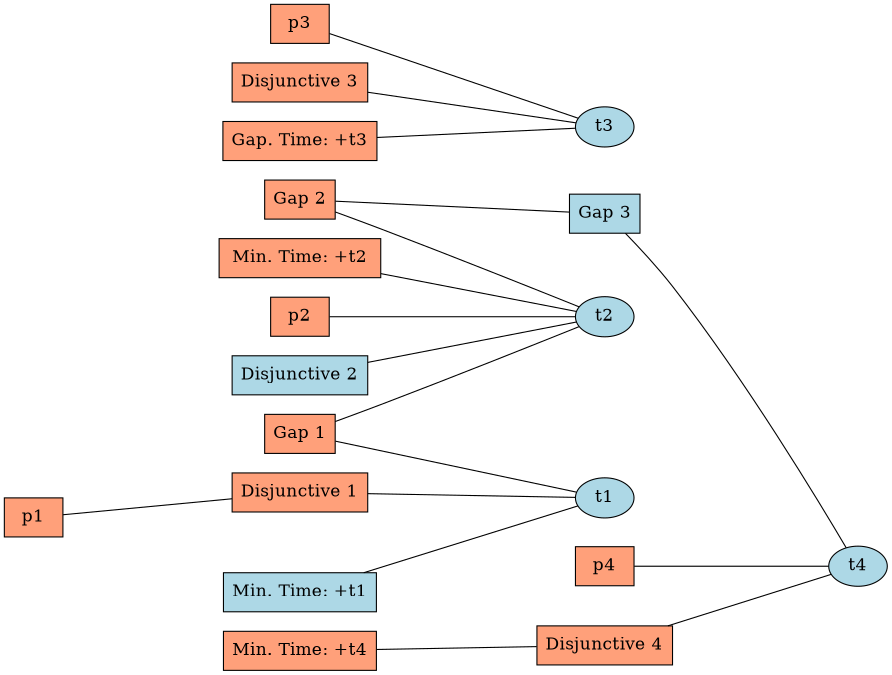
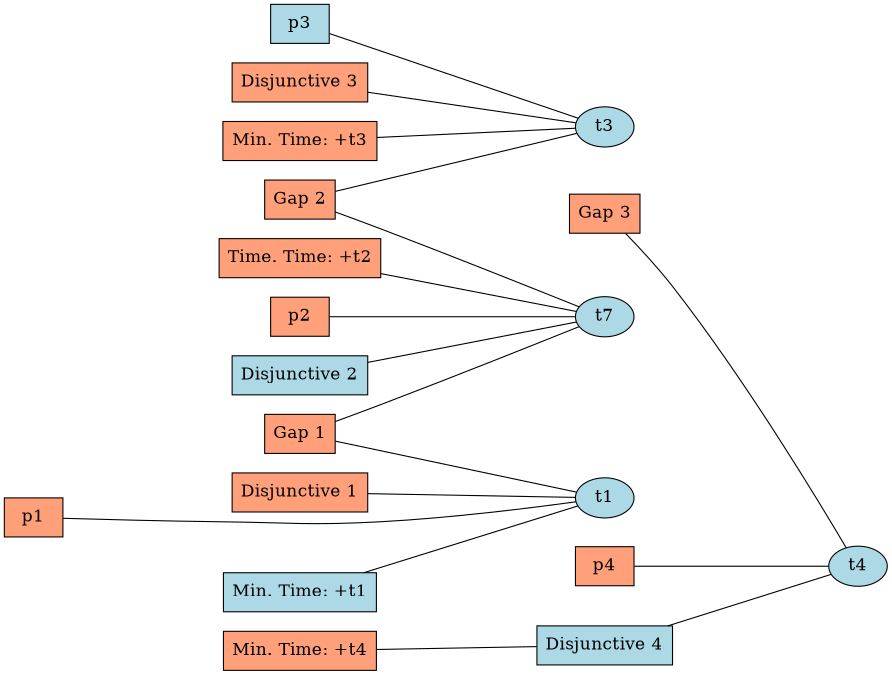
node "p3": fillcolor lightsalmon -> lightblue
node "Gap. Time: +t3": label "Gap. Time: +t3" -> "Min. Time: +t3"
edge "Gap 2" -- "Gap 3": now "Gap 2" -- "t3"
node "Gap 3": fillcolor lightblue -> lightsalmon
node "Min. Time: +t2": label "Min. Time: +t2" -> "Time. Time: +t2"
node "t2": label "t2" -> "t7"
edge "Disjunctive 1" -- "p1": now "t1" -- "p1"
node "Disjunctive 4": fillcolor lightsalmon -> lightblue
